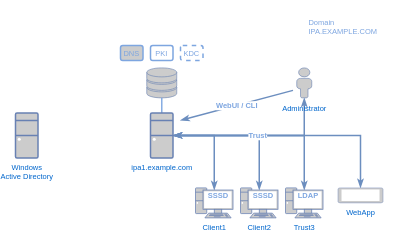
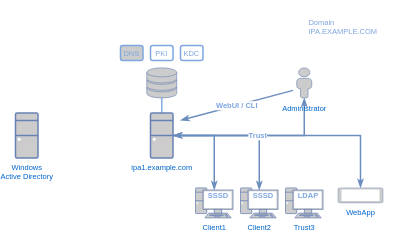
node "KDC": style dashed -> solid
edge "ipa1.example.com" -- "Trust3": removed
